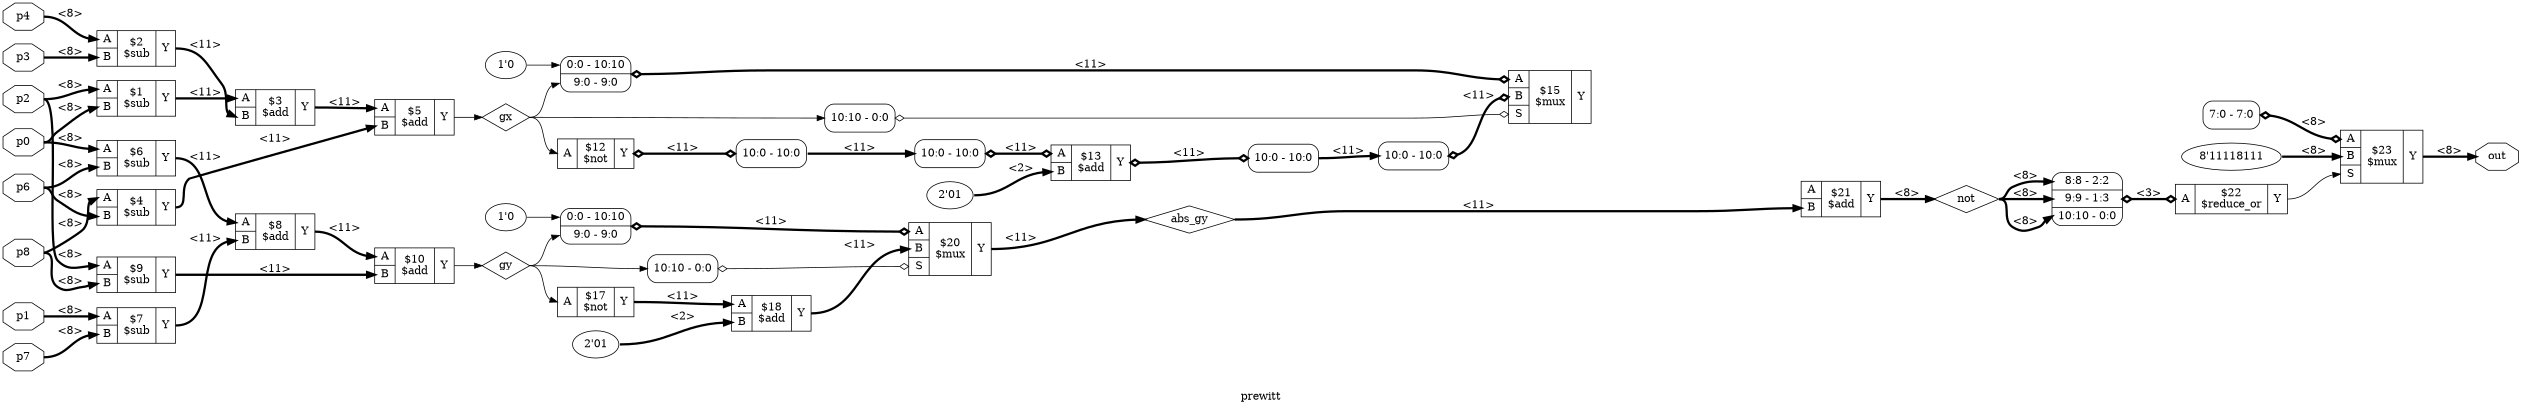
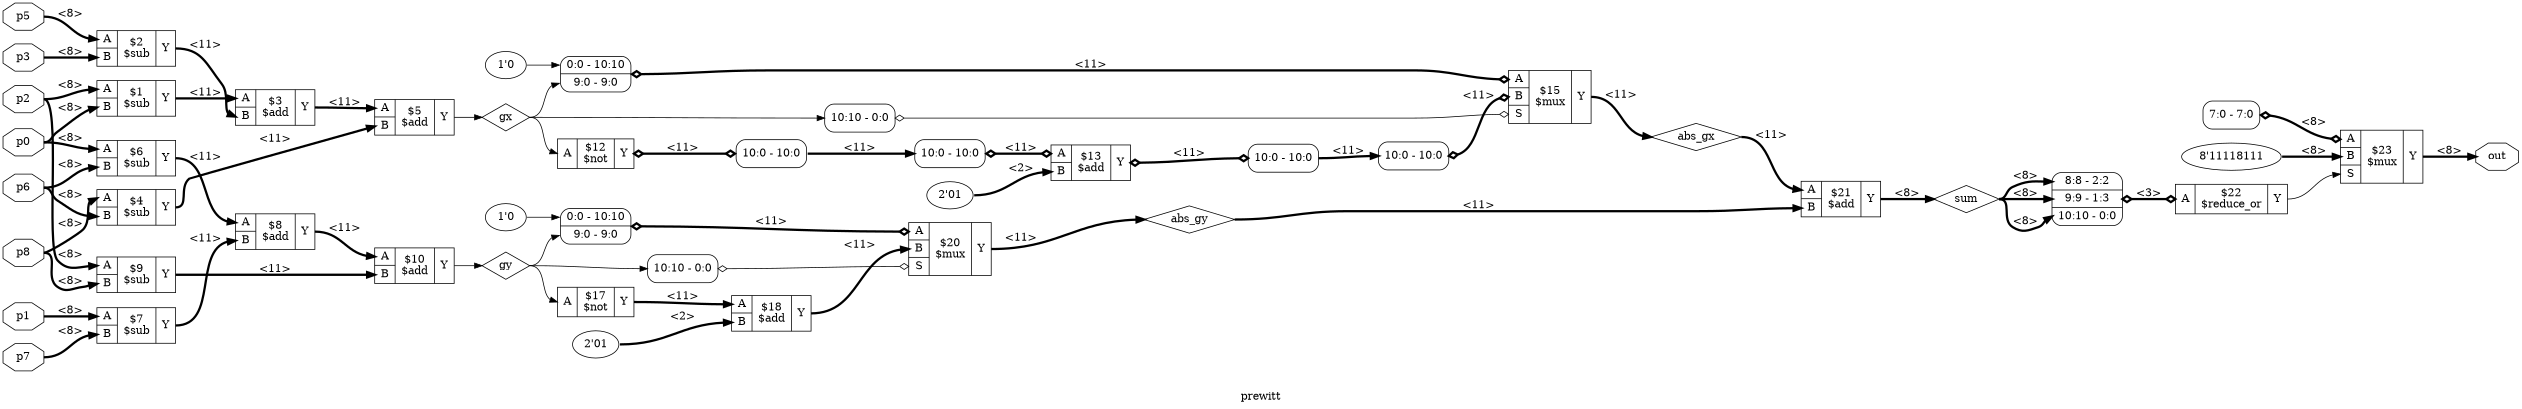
node "p4": label "p4" -> "p5"
node "abs_gx": added
node "not": label "not" -> "sum"
